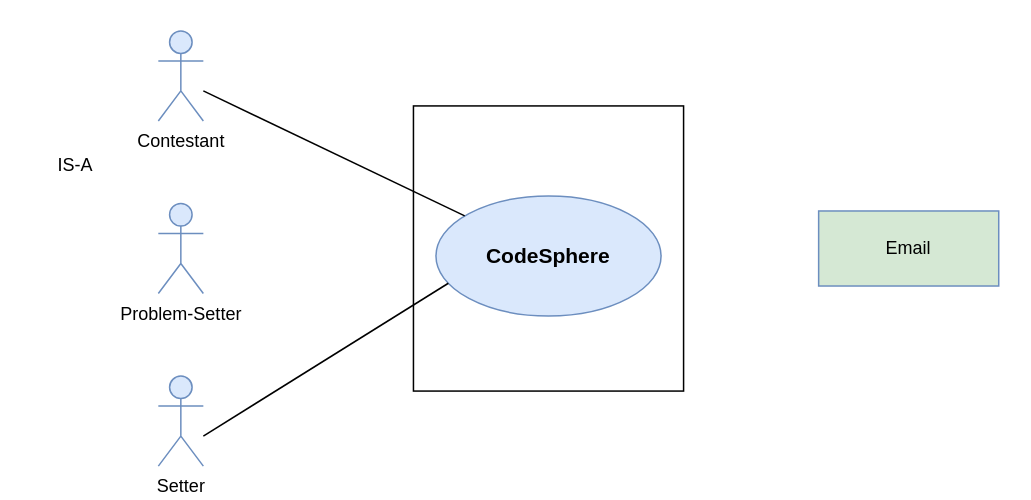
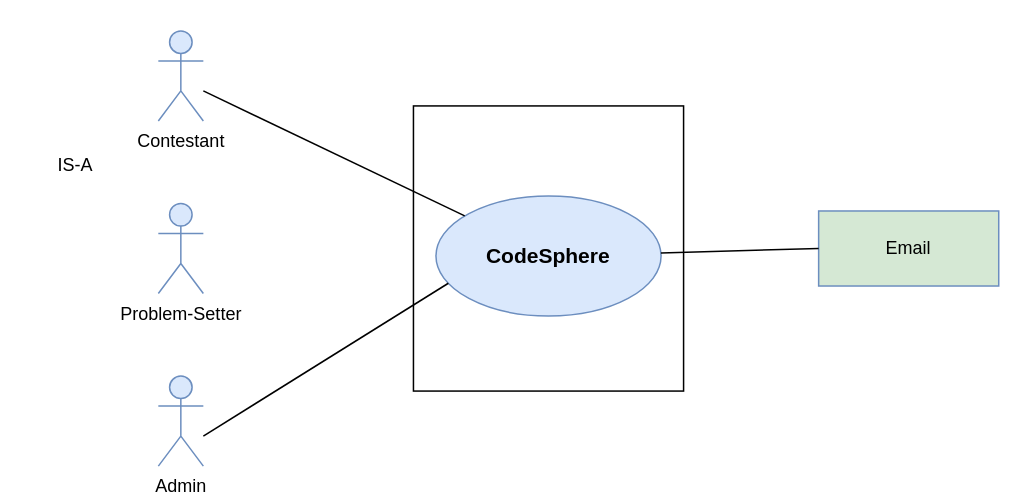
edge "Email" -- "CodeSphere": added
node "Setter": label "Setter" -> "Admin"
